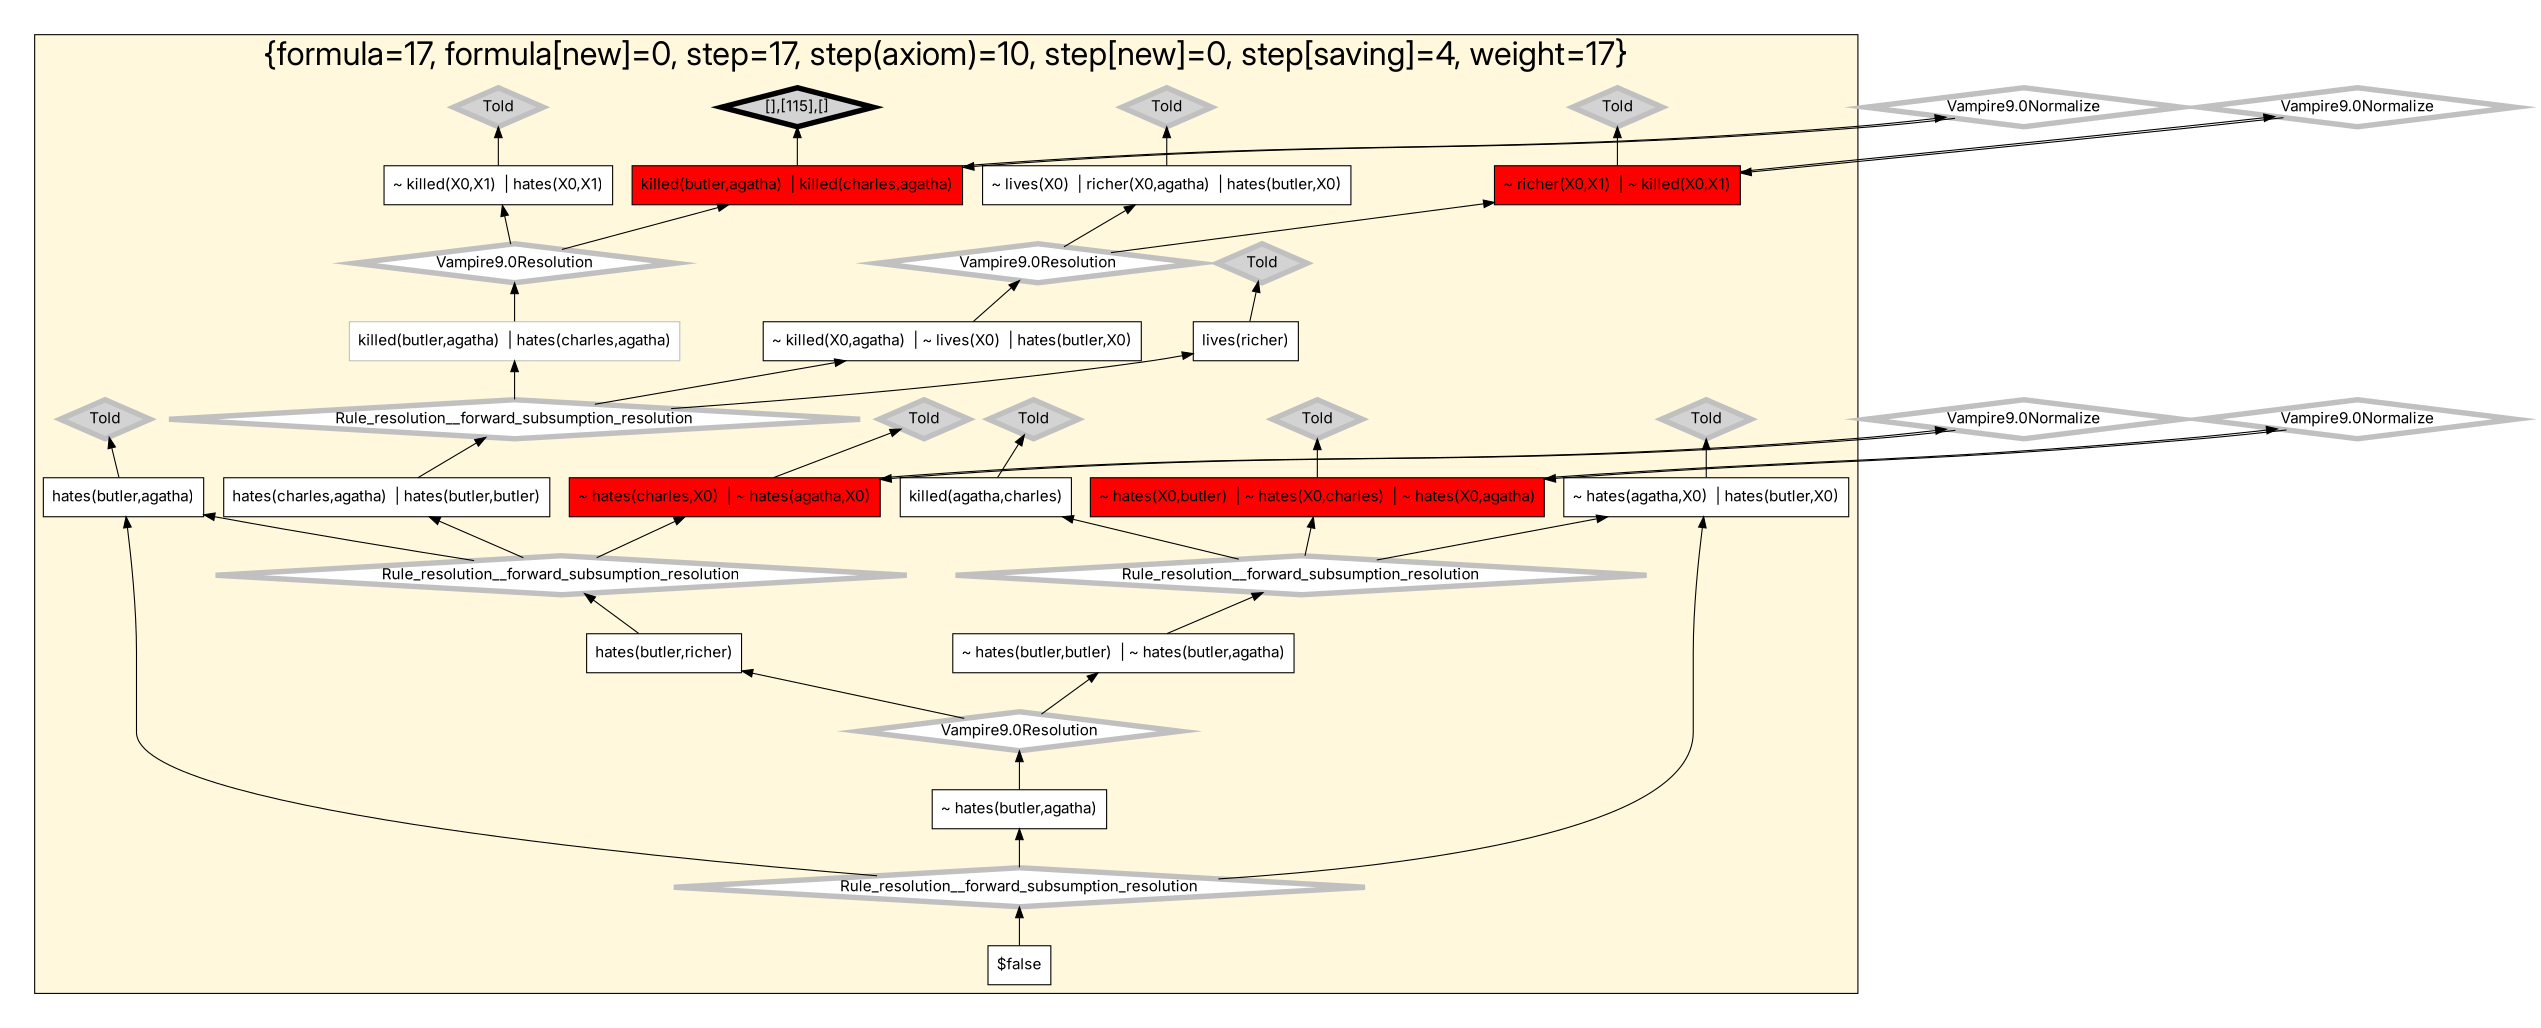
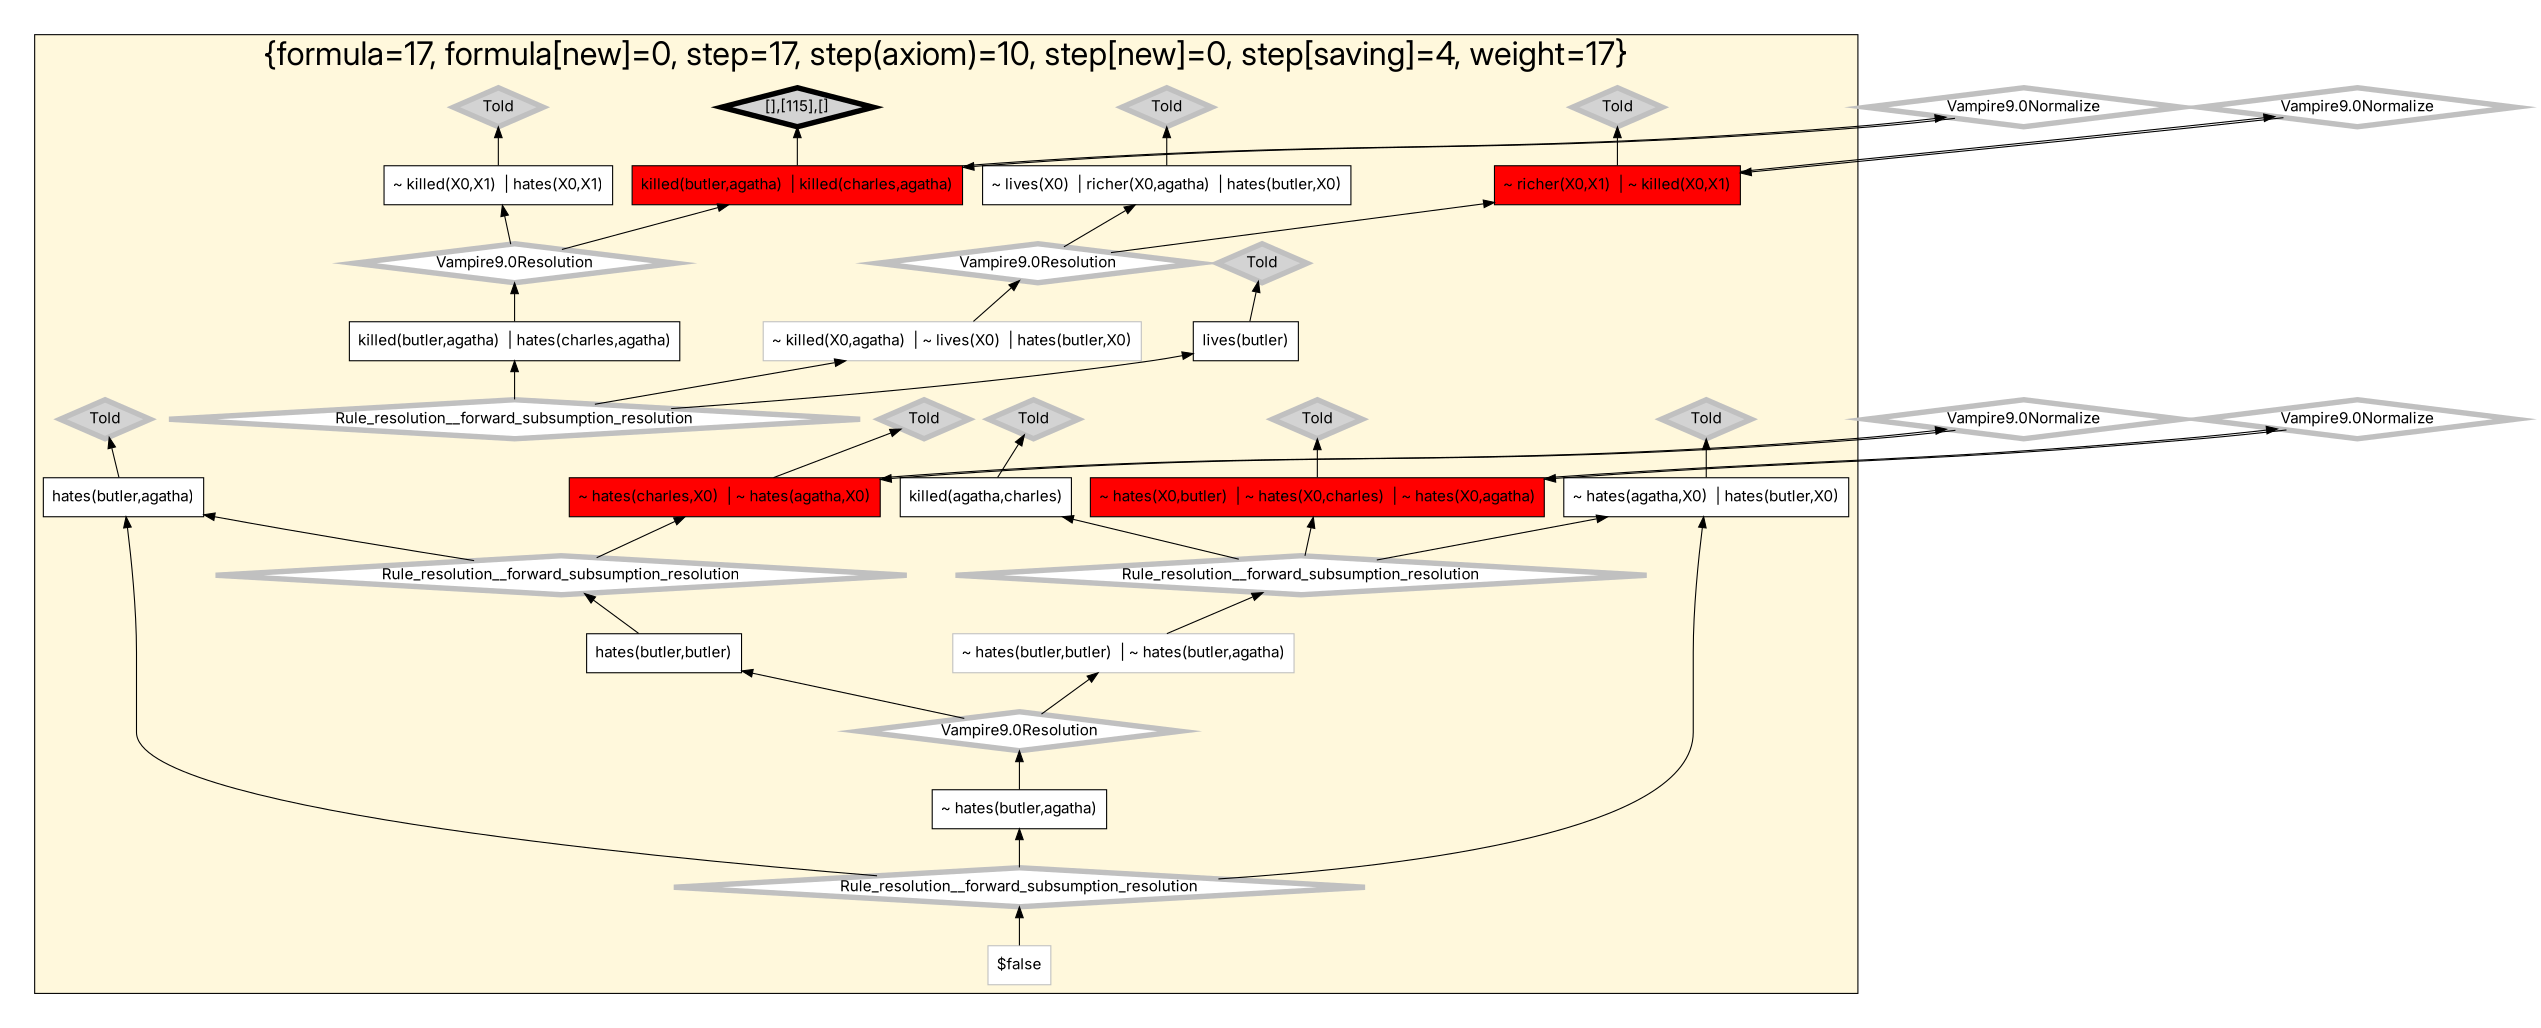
node "killed(butler,agatha)  | hates(charles,agatha)": color grey -> black
node "~ killed(X0,agatha)  | ~ lives(X0)  | hates(butler,X0)": color black -> grey
node "lives(richer)": label "lives(richer)" -> "lives(butler)"
node "hates(charles,agatha)  | hates(butler,butler)": removed
node "hates(butler,richer)": label "hates(butler,richer)" -> "hates(butler,butler)"
node "~ hates(butler,butler)  | ~ hates(butler,agatha)": color black -> grey
node "$false": color black -> grey
